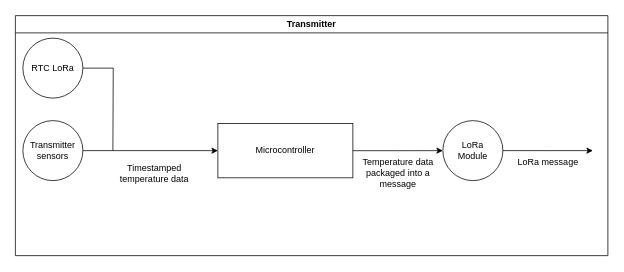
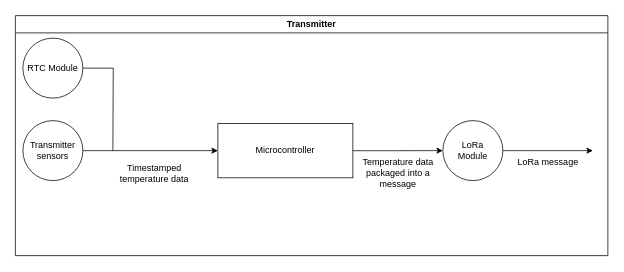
node "RTC LoRa": label "RTC LoRa" -> "RTC Module"
